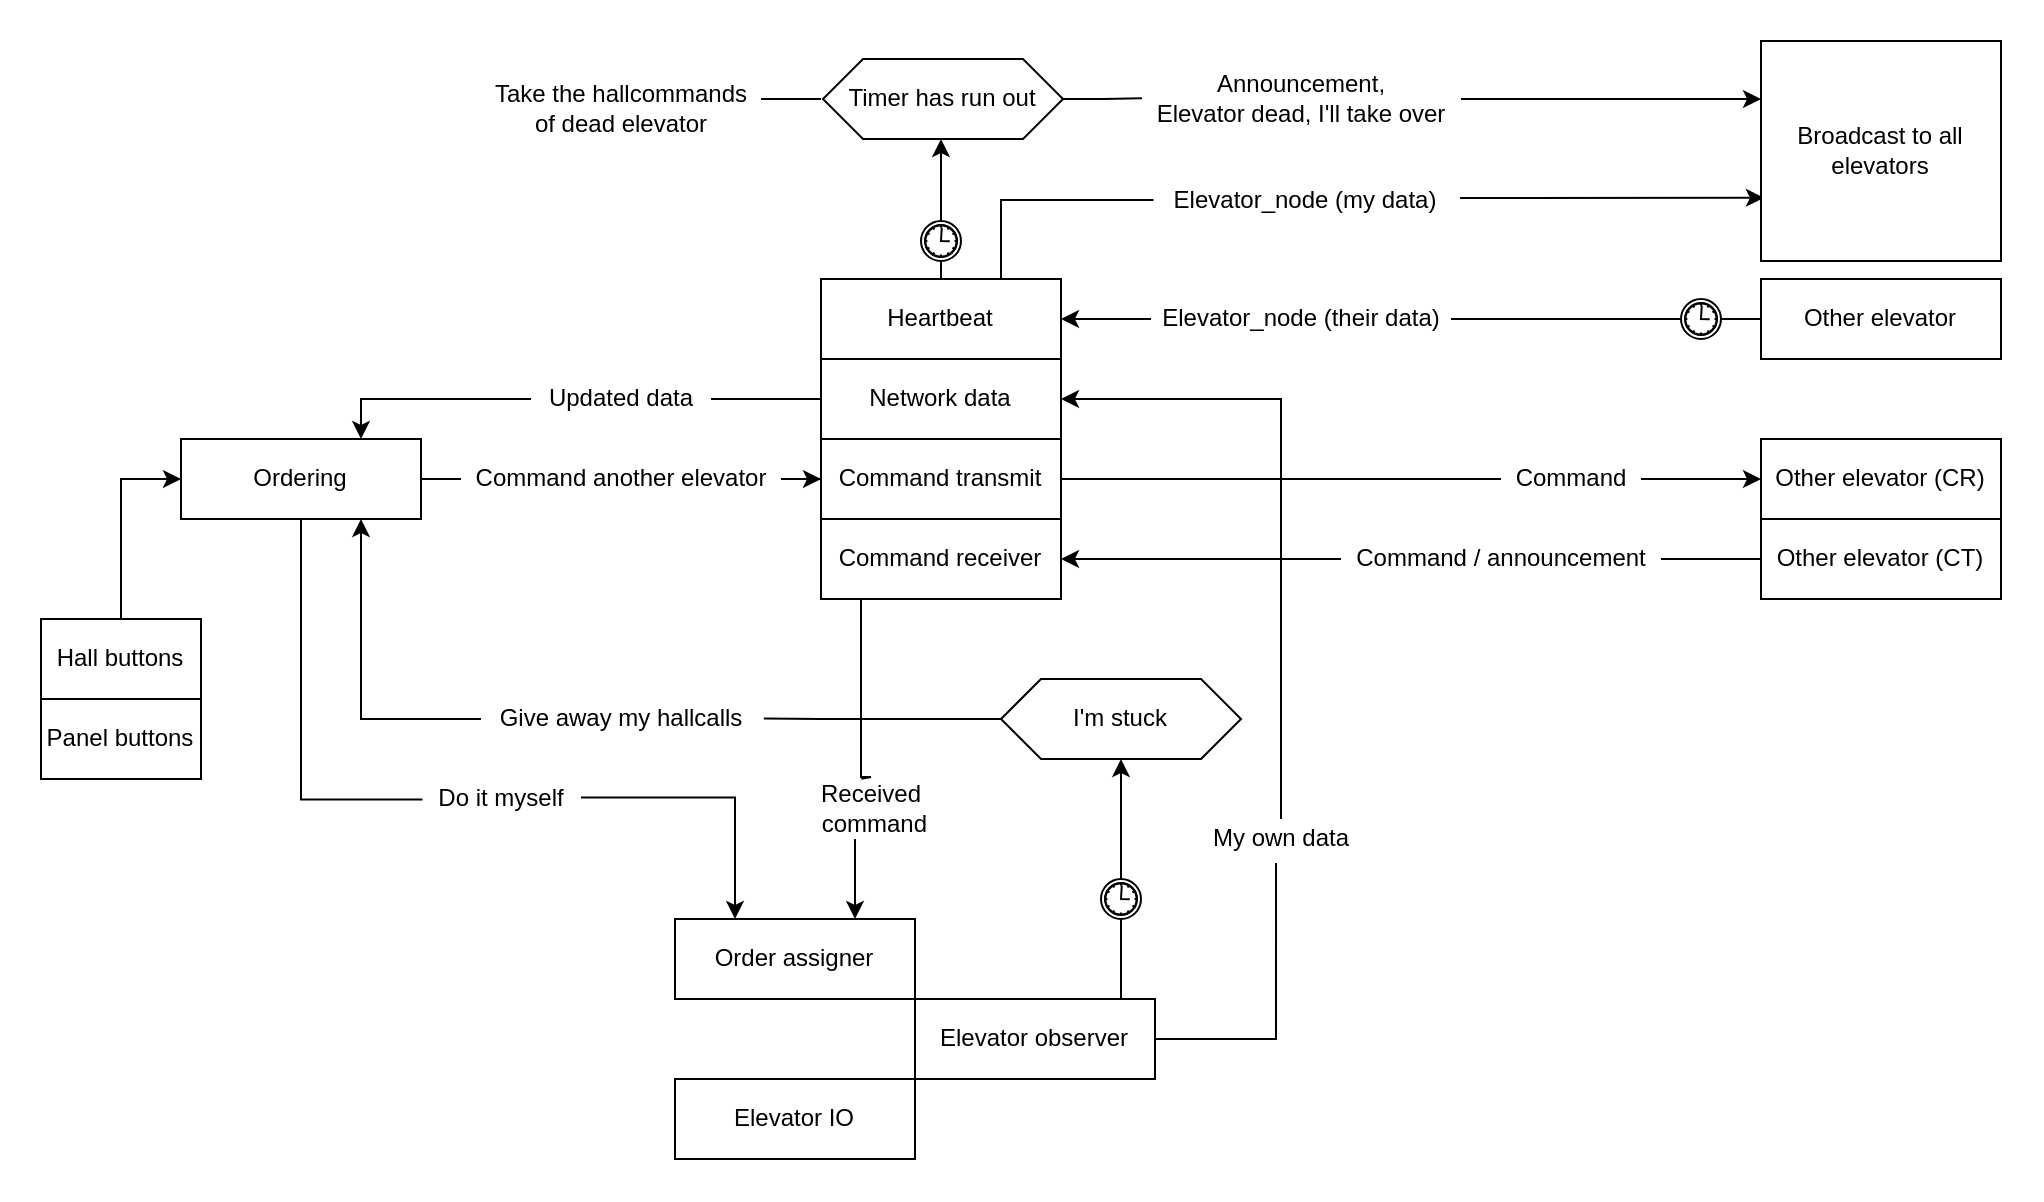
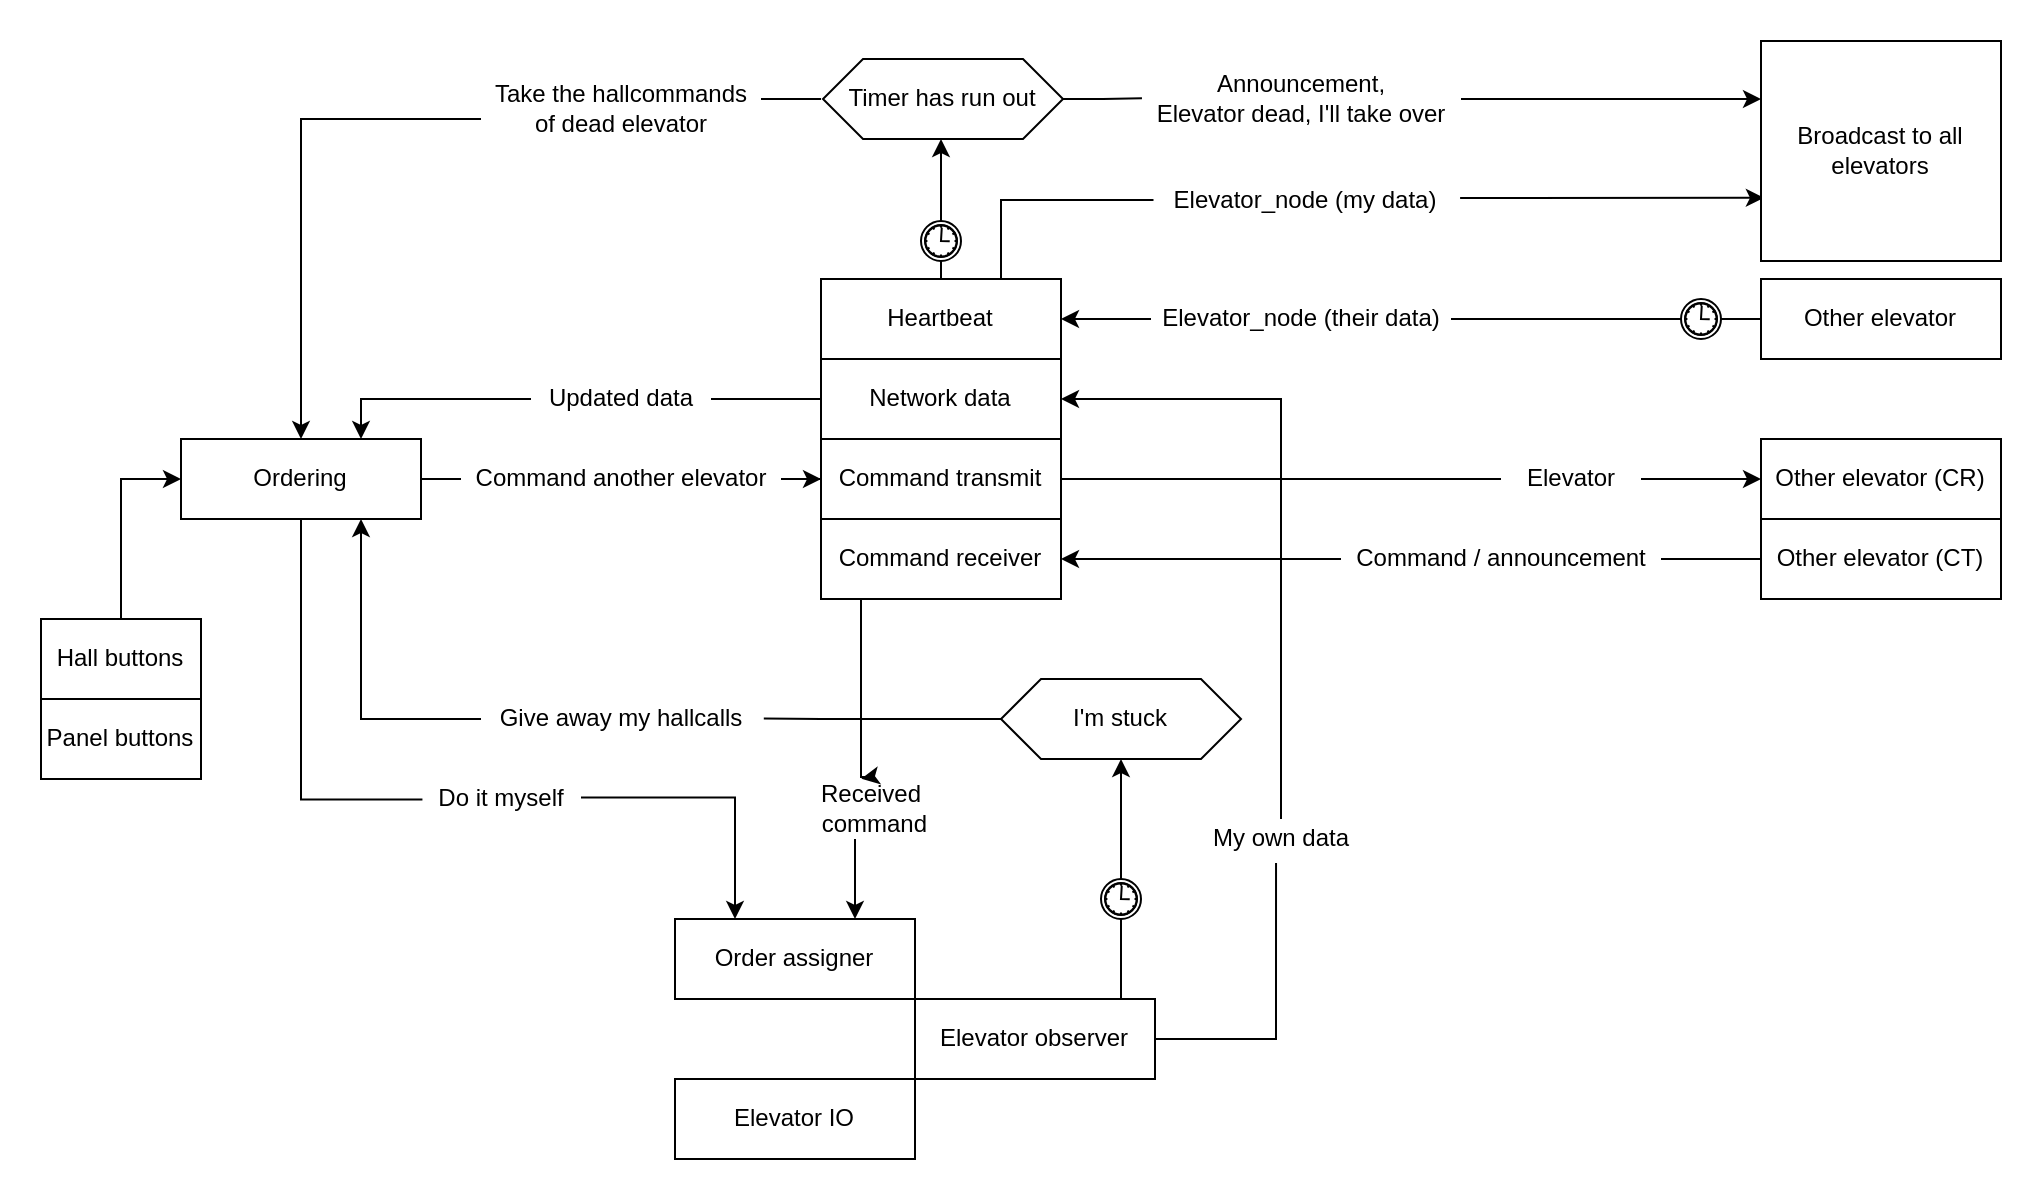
edge "Take the hallcommands of dead elevator" -> "Ordering": added
node "Command": label "Command" -> "Elevator"
edge "Command receiver" -- "Received command": arrowhead none -> classic
